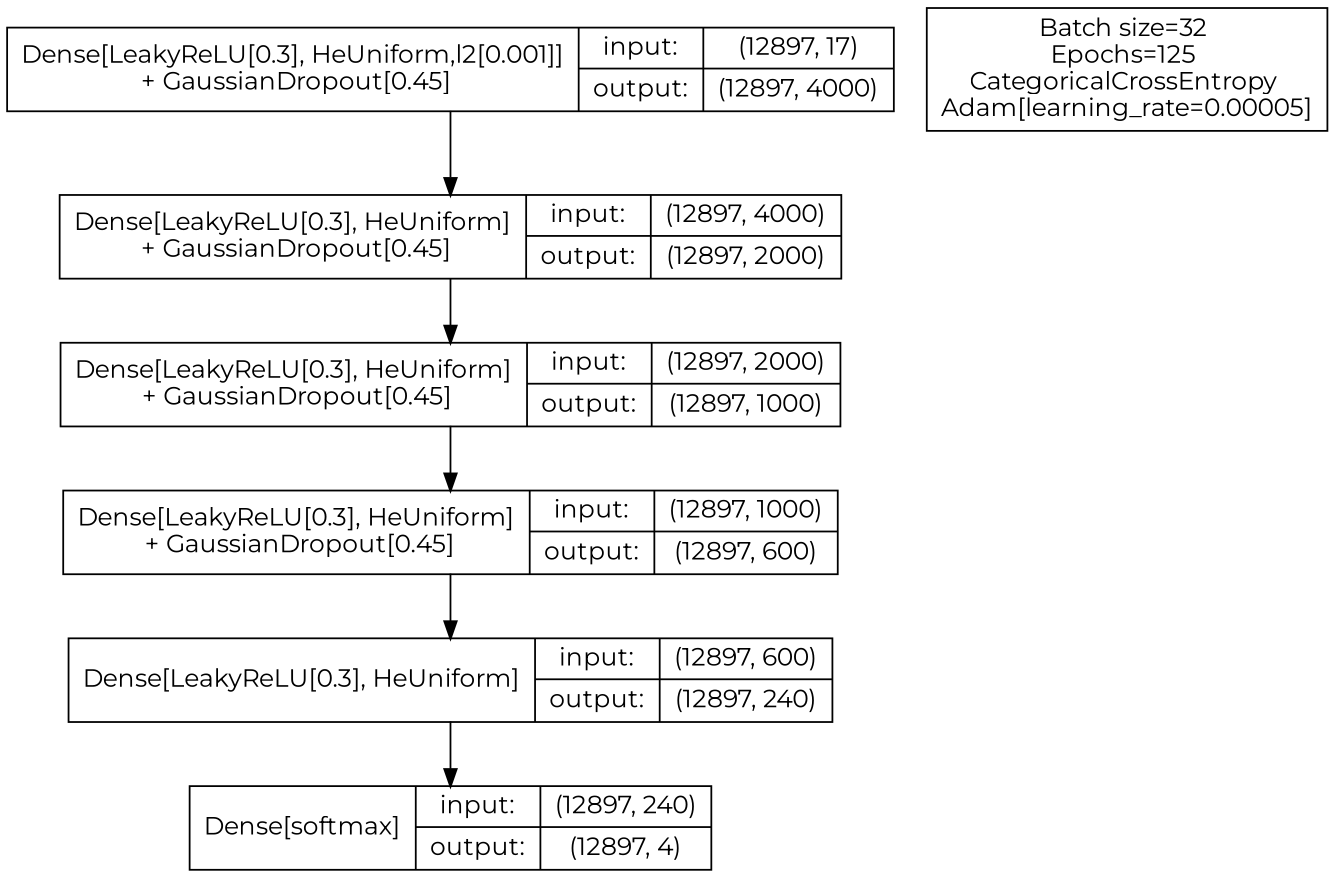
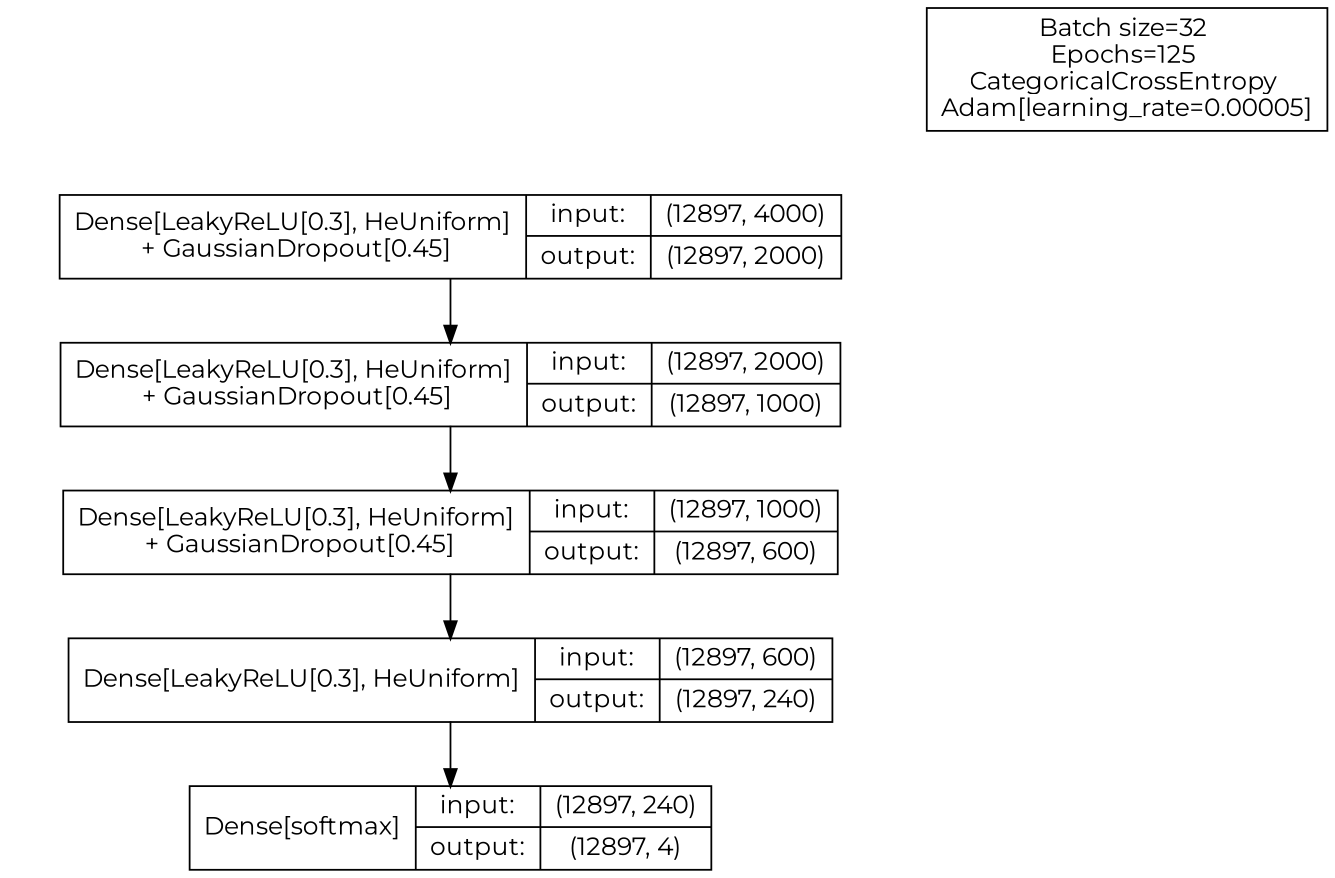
node "Dense[LeakyReLU[0.3], HeUniform,l2[0.001]]": removed
